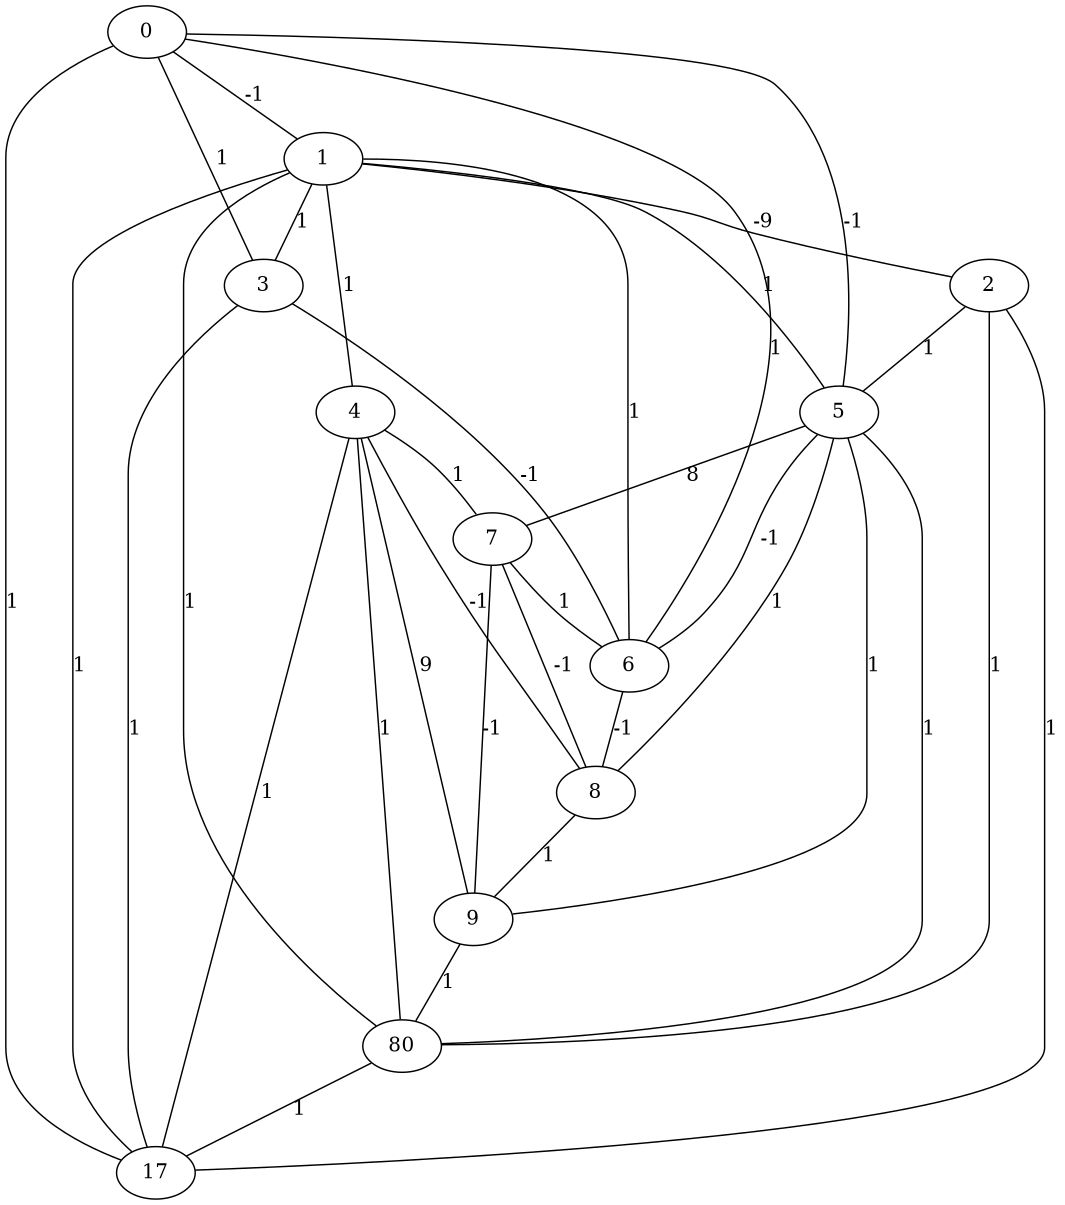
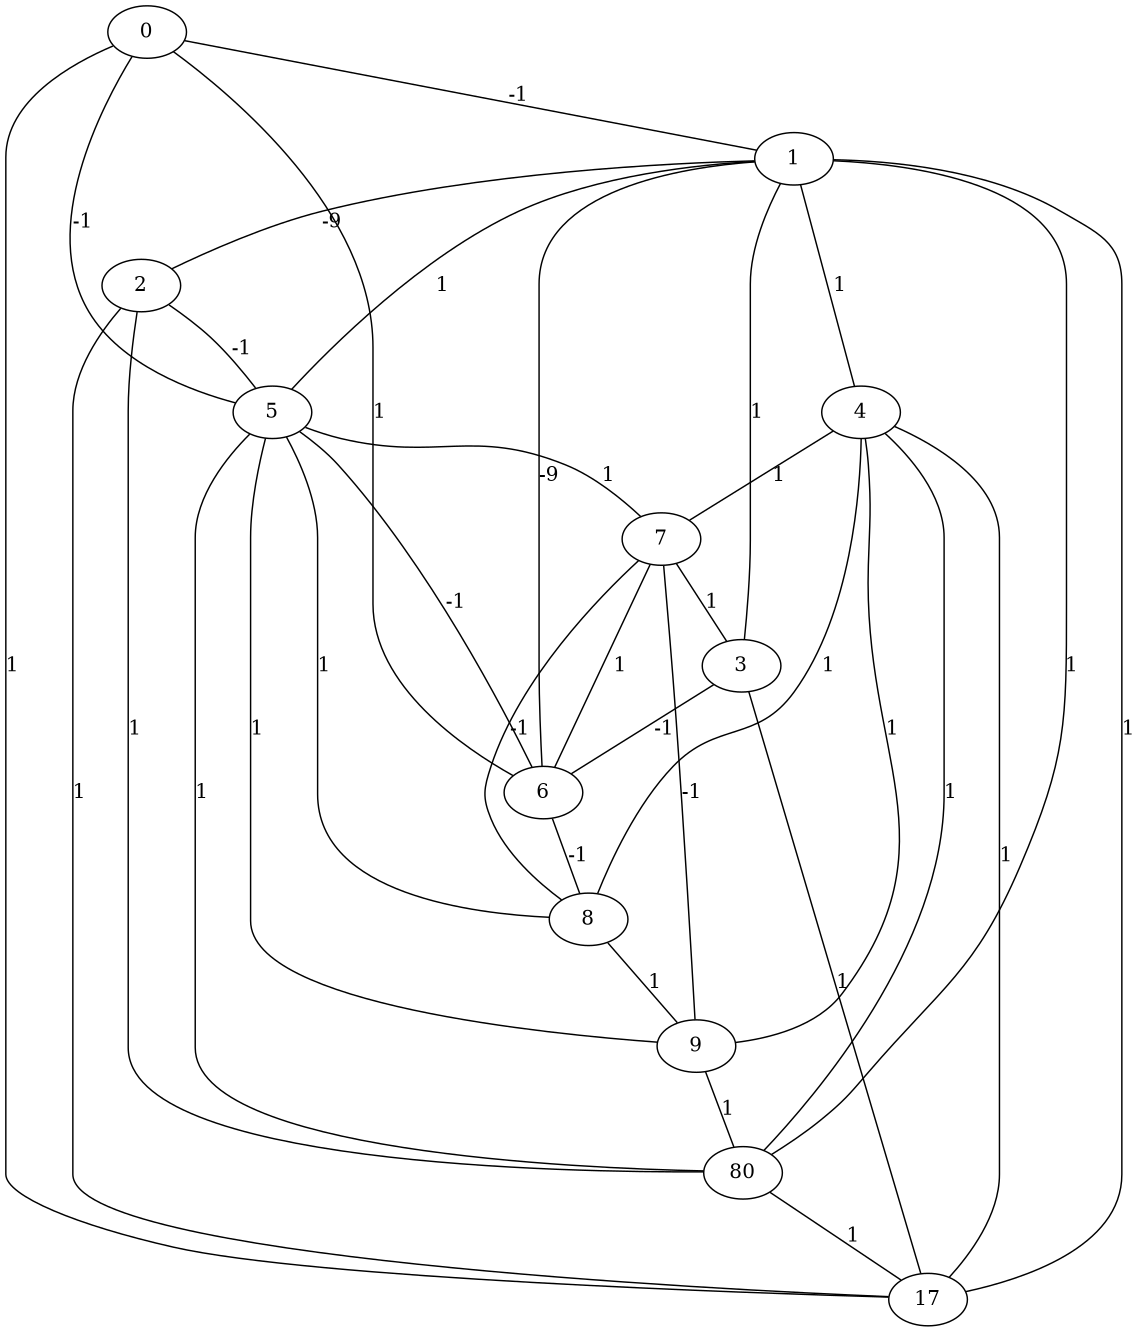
edge "0" -- "3": now "7" -- "3"
edge "2" -- "5": label "1" -> "-1"
edge "1" -- "6": label "1" -> "-9"
edge "5" -- "7": label "8" -> "1"
edge "4" -- "8": label "-1" -> "1"
edge "4" -- "9": label "9" -> "1"
